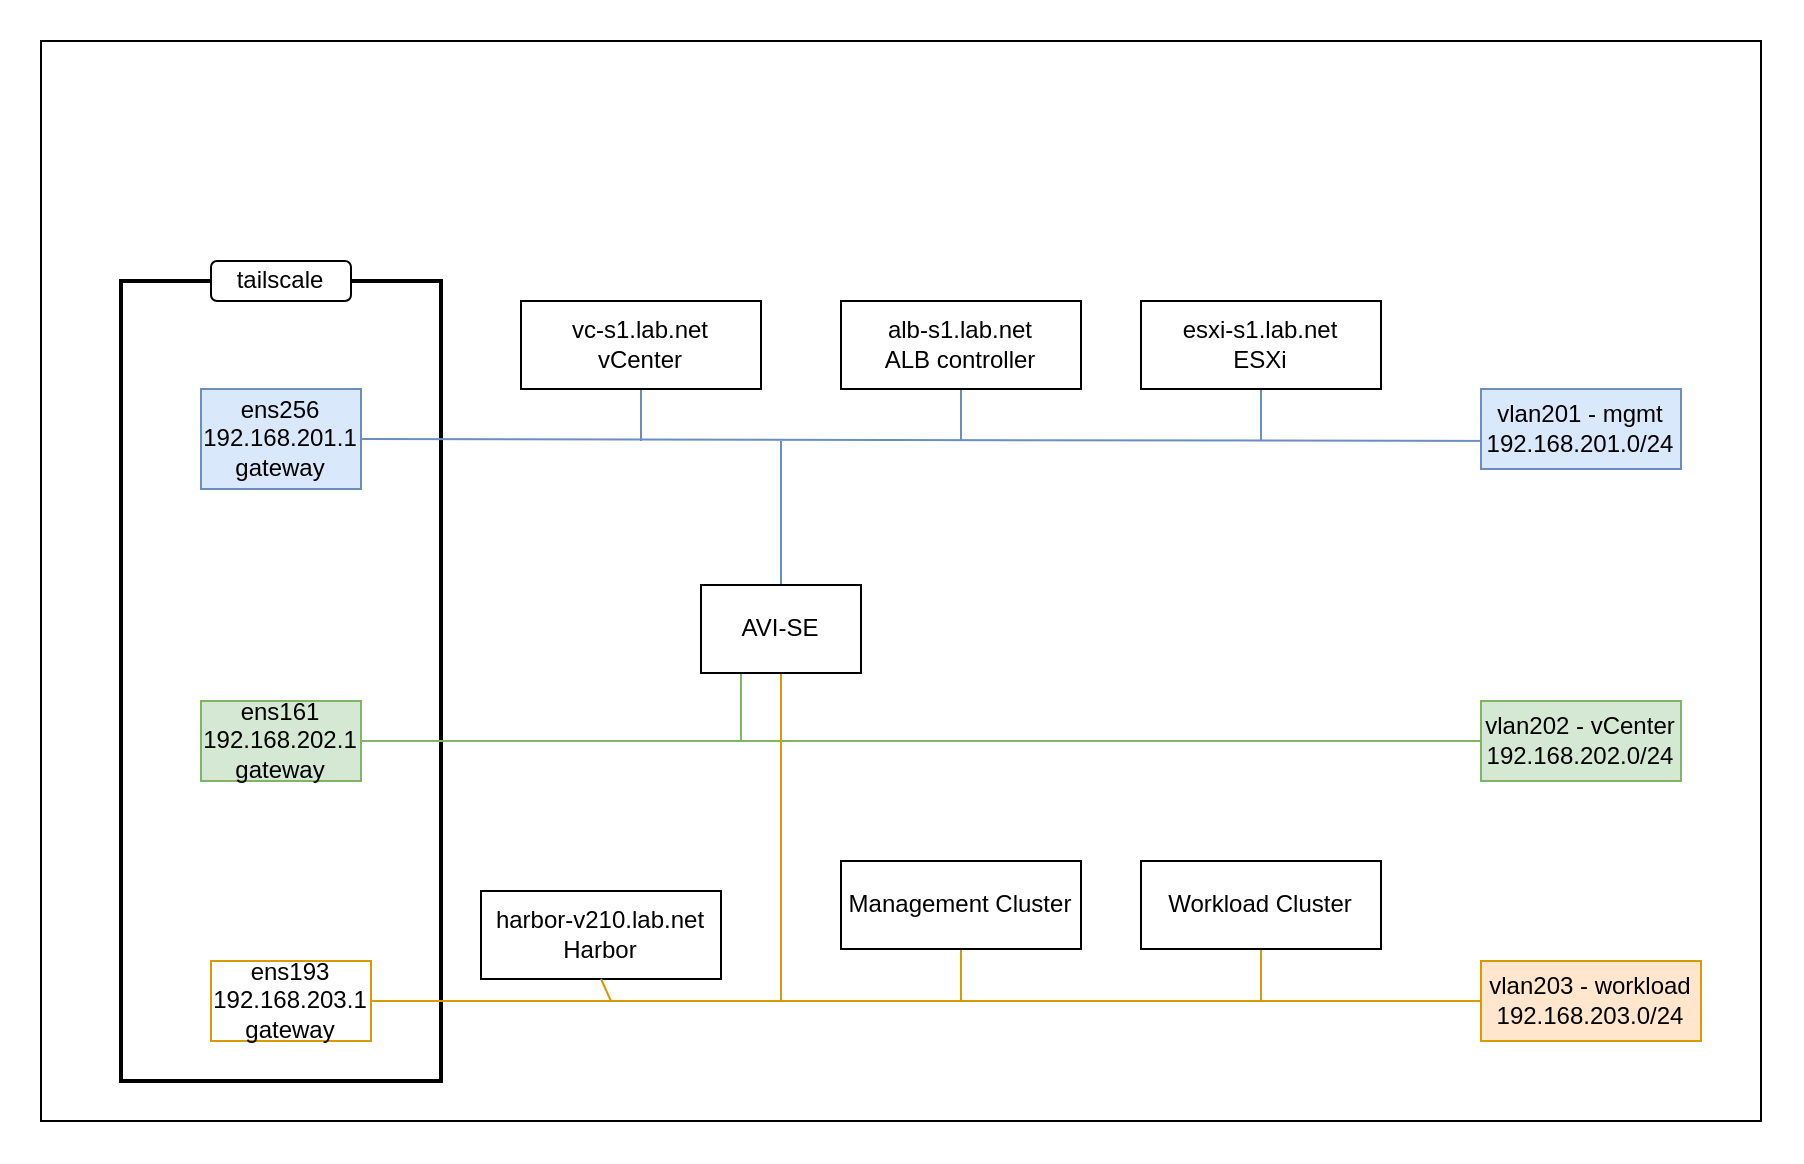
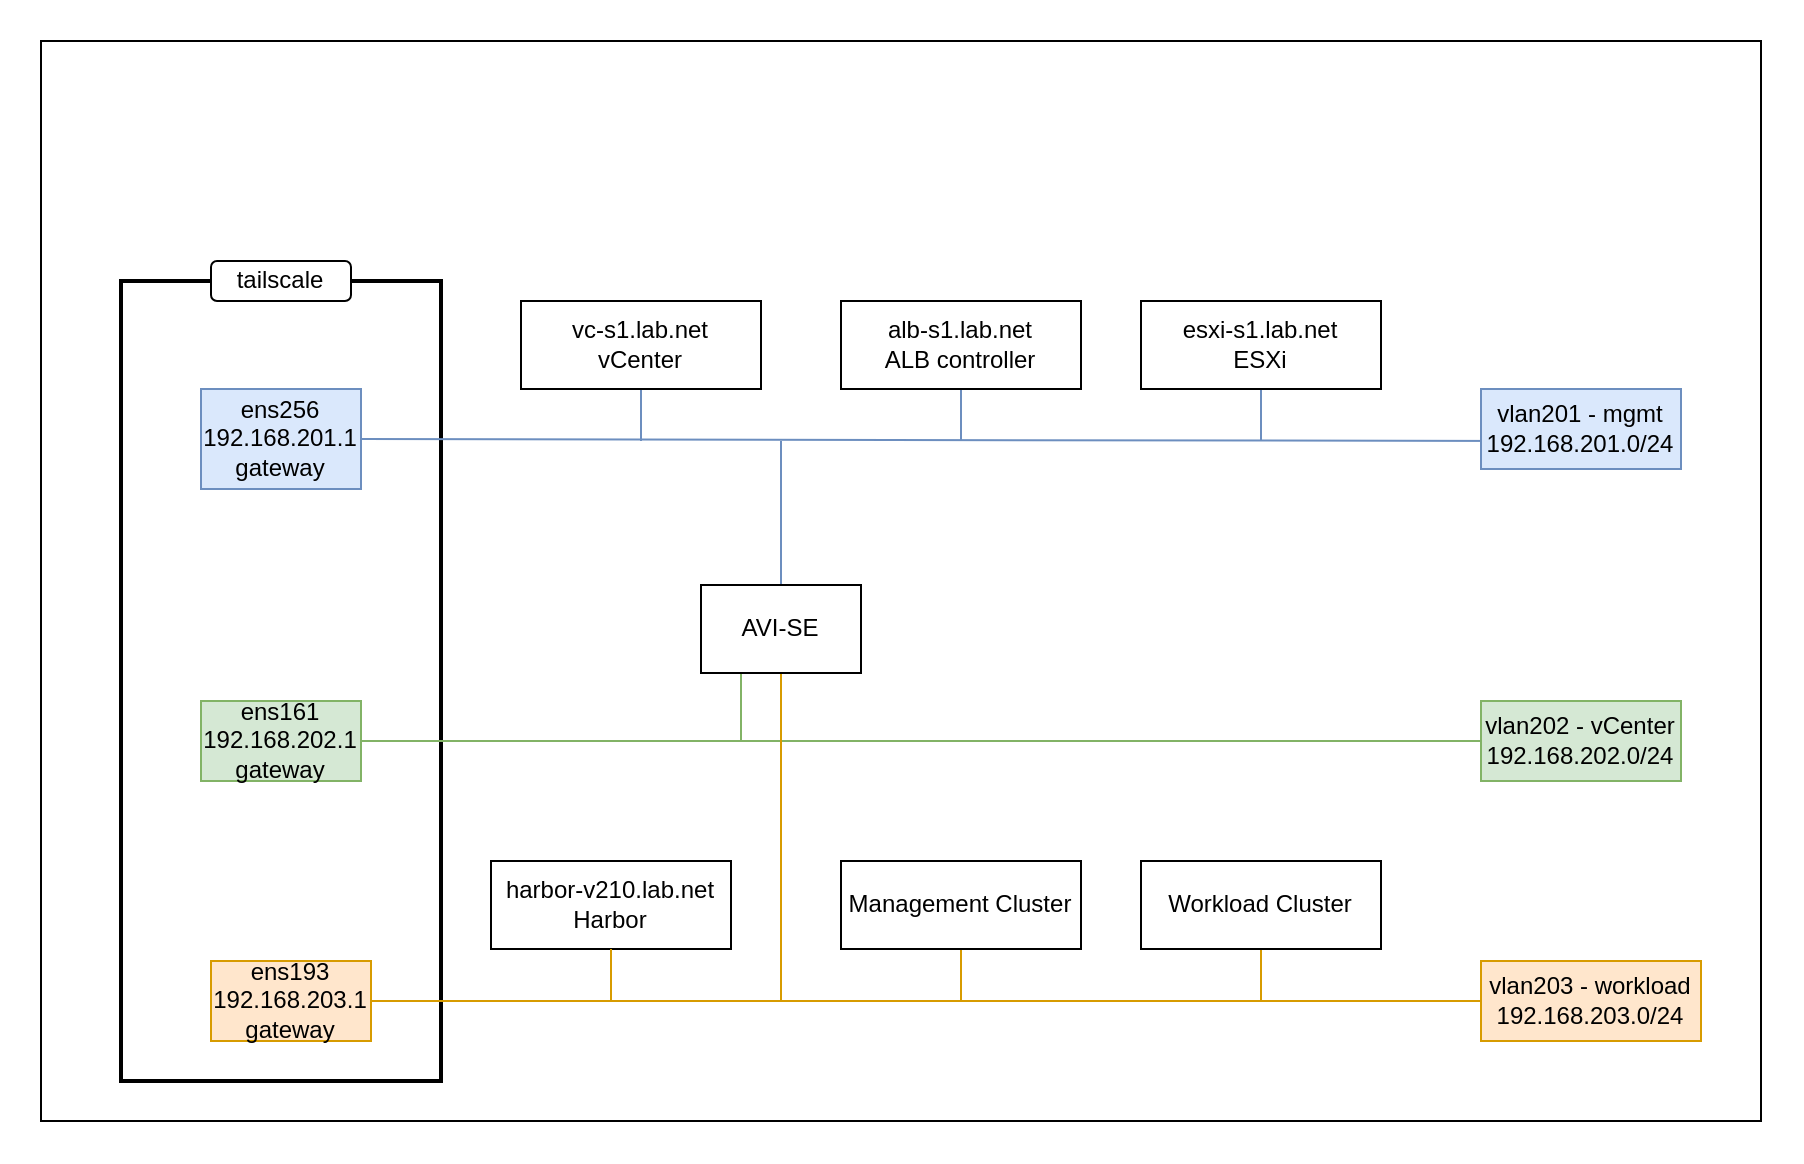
node "harbor-v210.lab.net Harbor": moved (601, 935) -> (611, 905)
node "ens193 192.168.203.1 gateway": fillcolor #ffffff -> #ffe6cc
